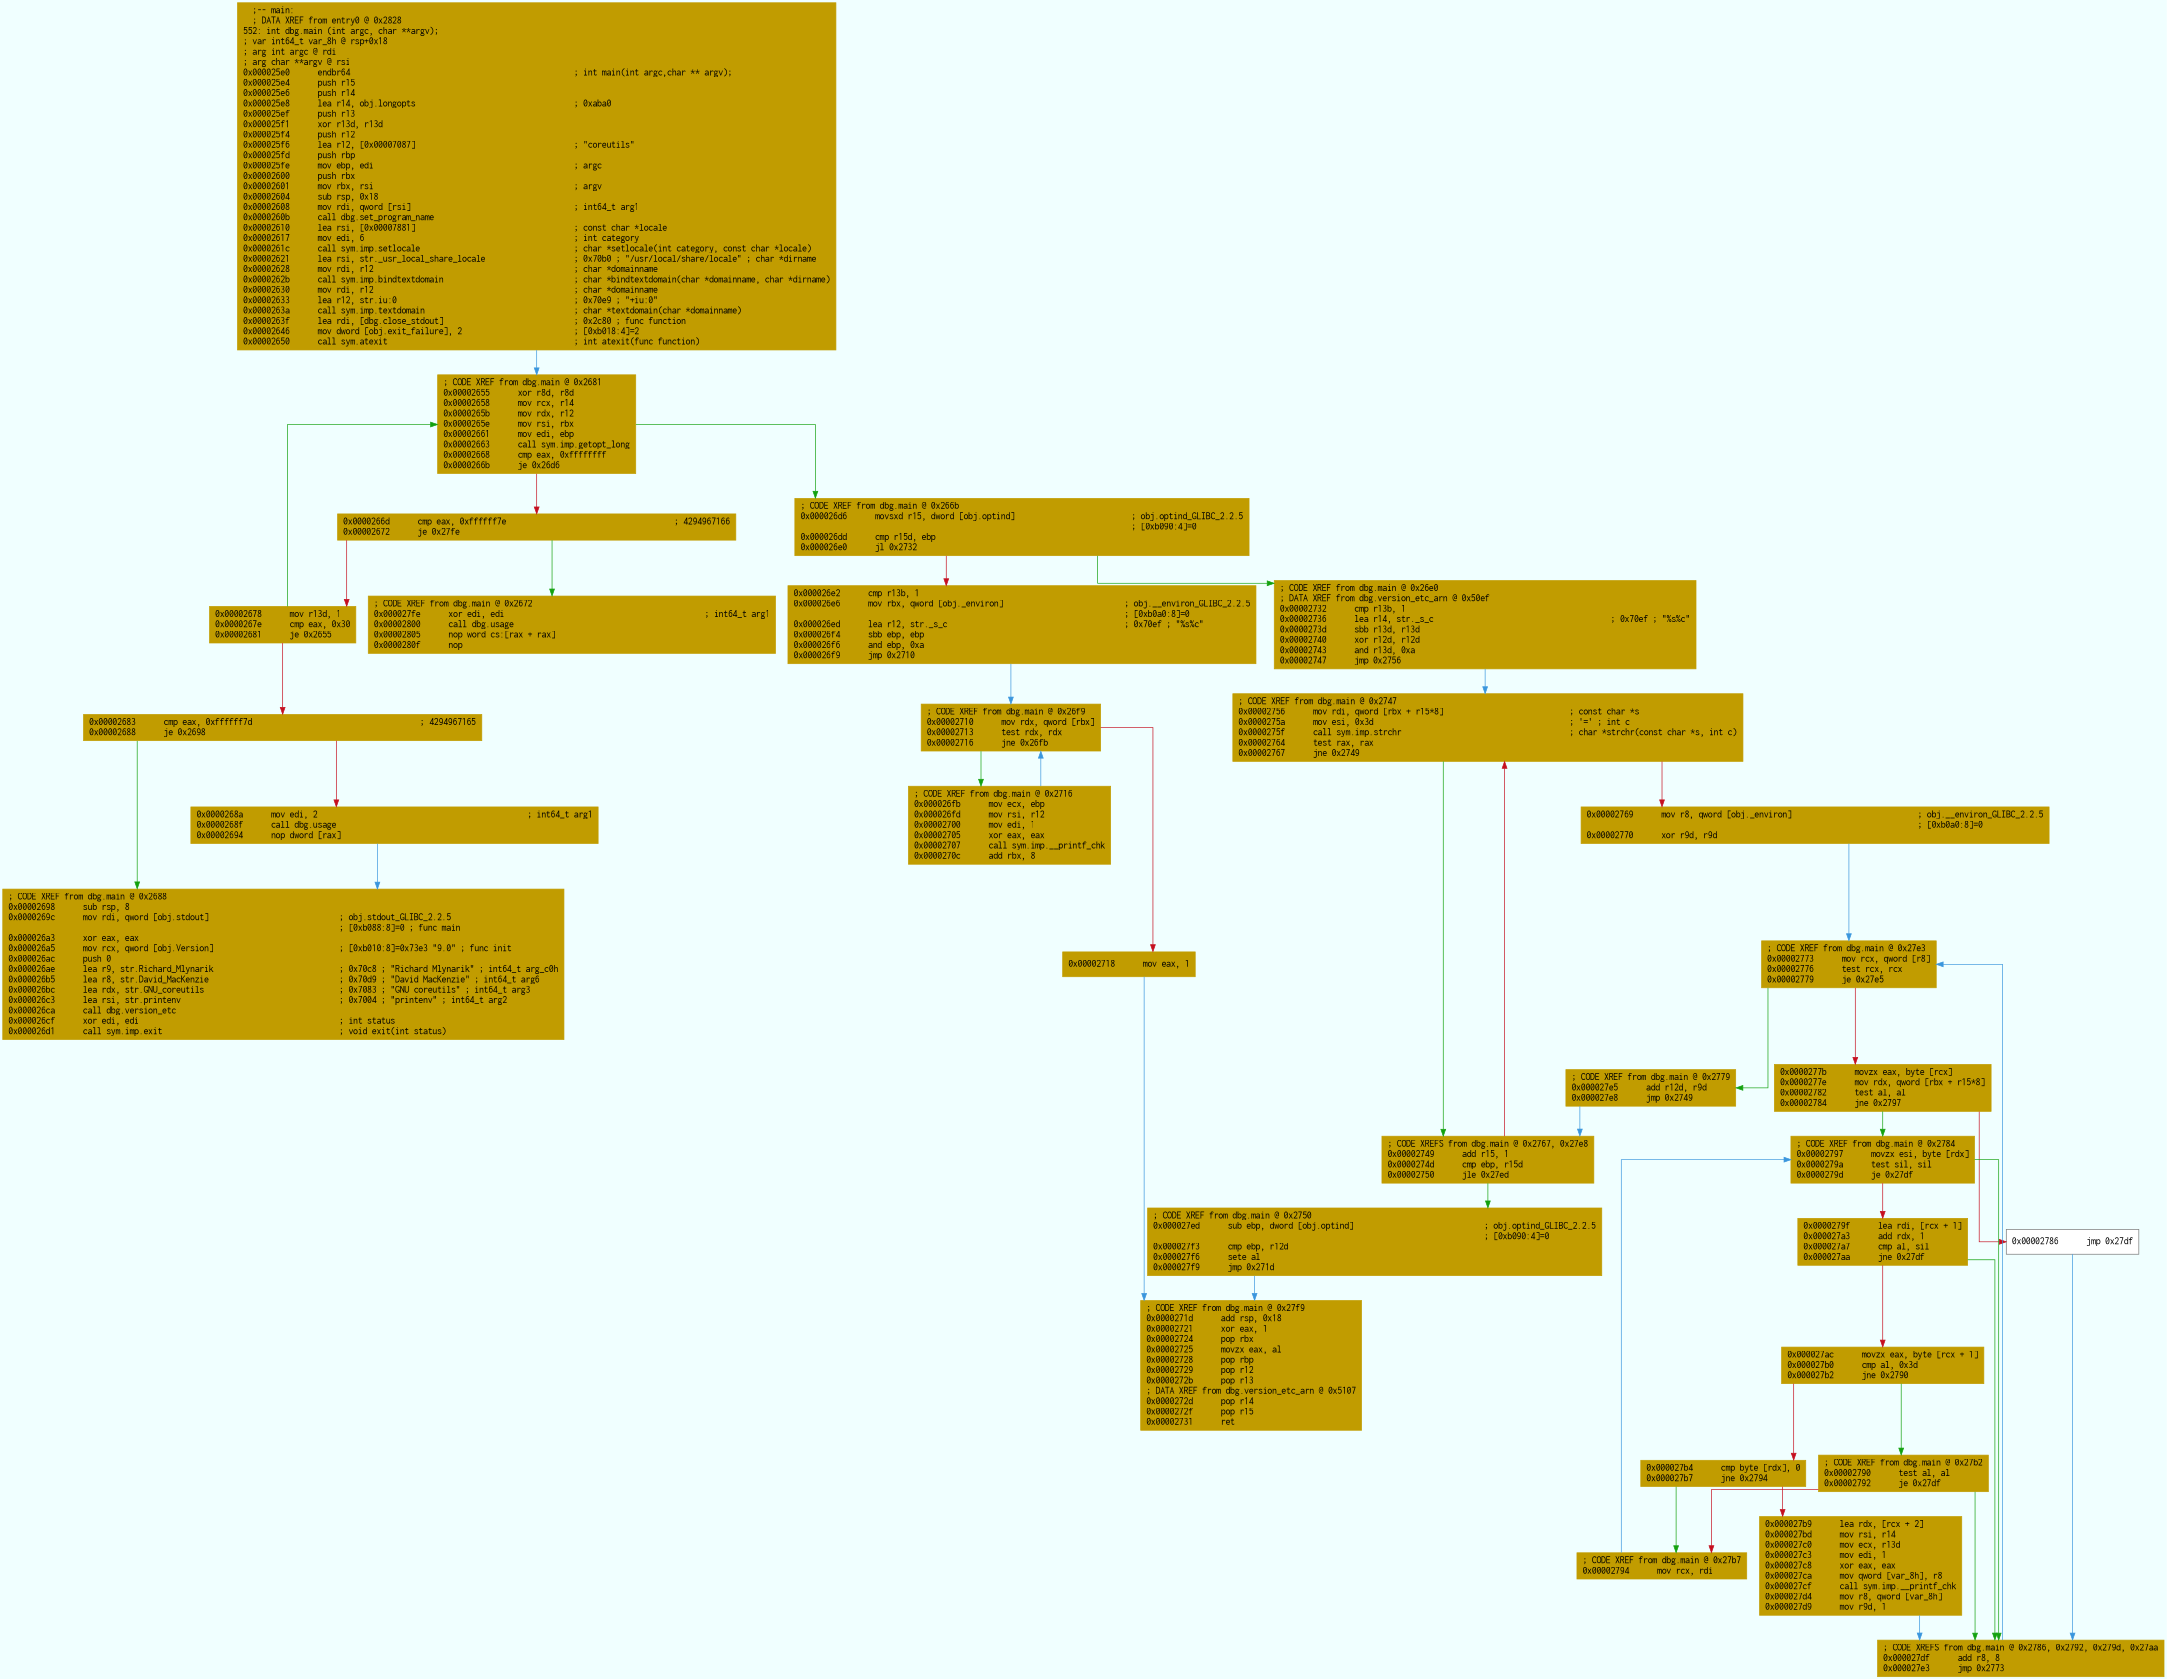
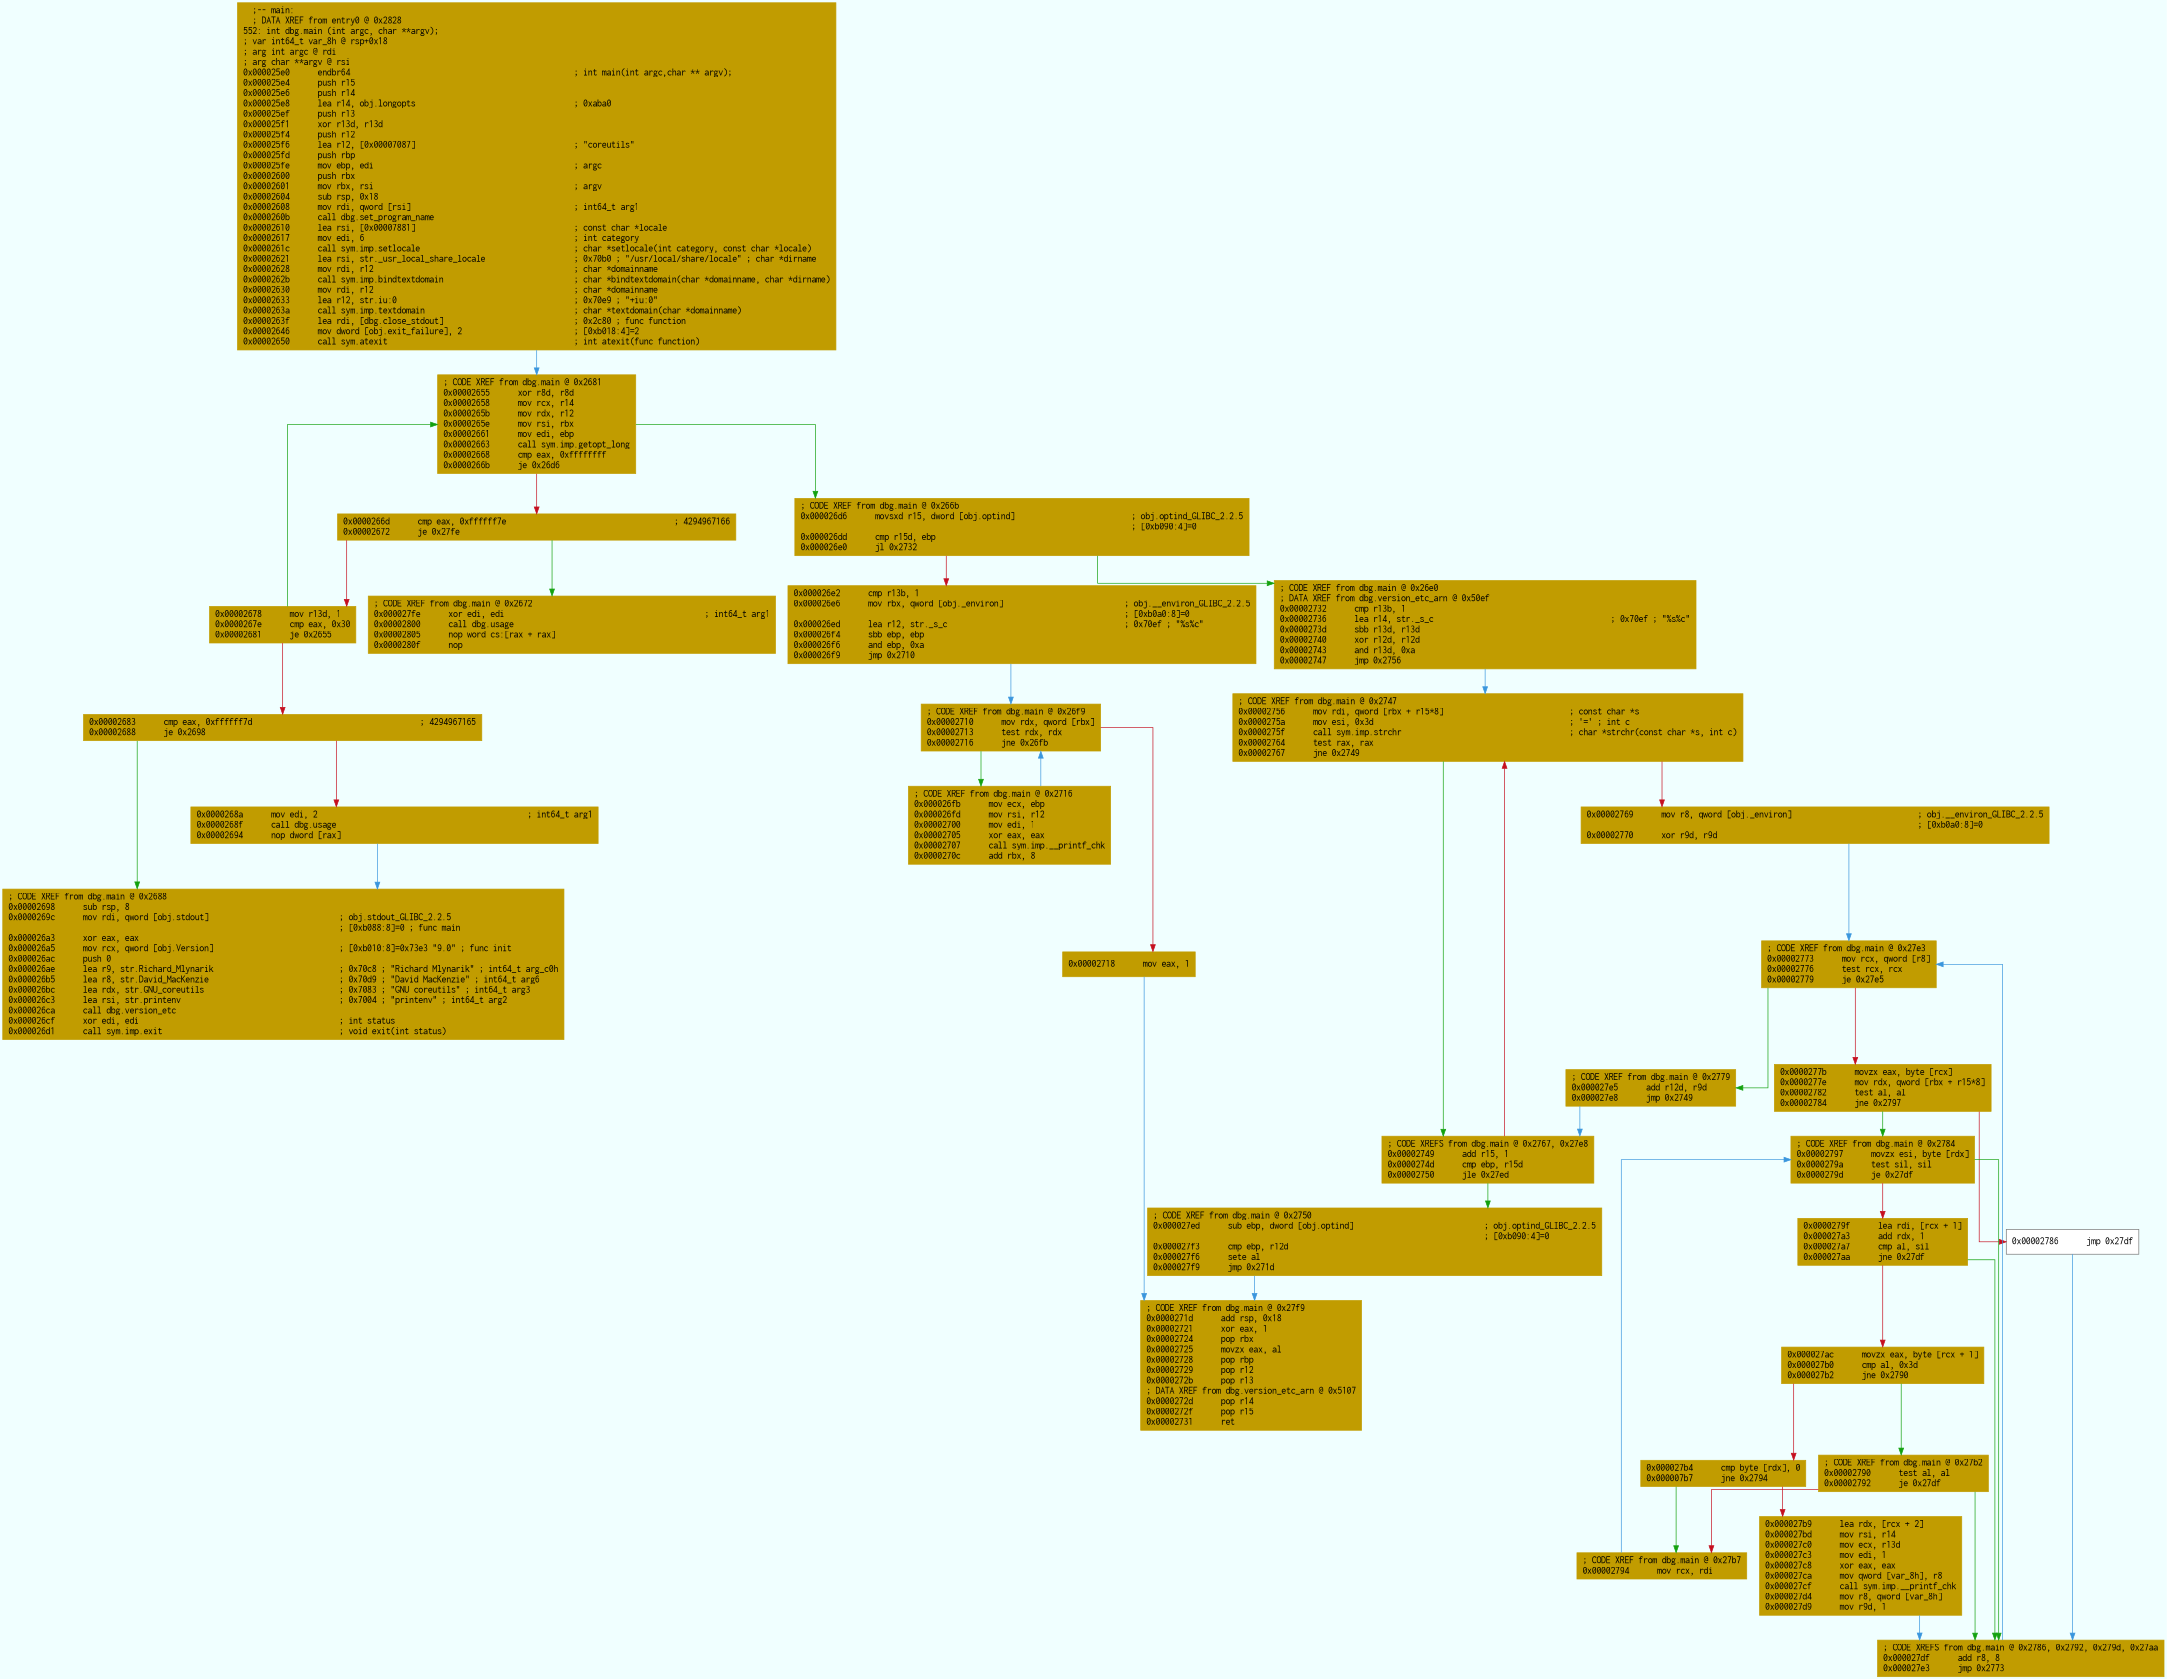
node "0x000027b4      cmp byte [rdx], 0 0x000027b7      jne 0x2794": label "0x000027b4      cmp byte [rdx], 0 0x000027b7      jne 0x2794" -> "0x000027b4      cmp byte [rdx], 0 0x000007b7      jne 0x2794"
